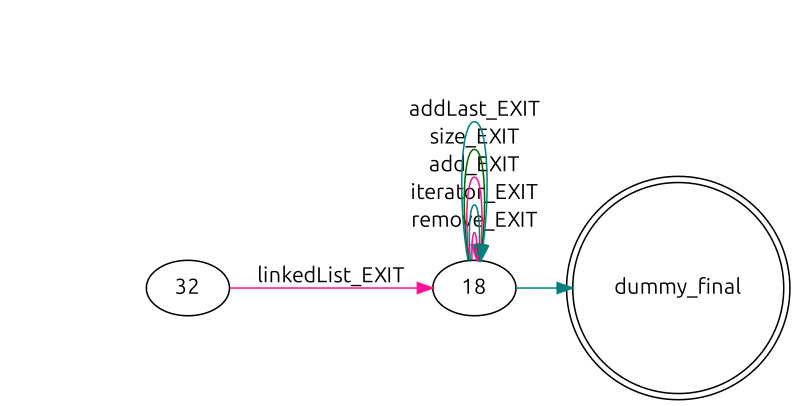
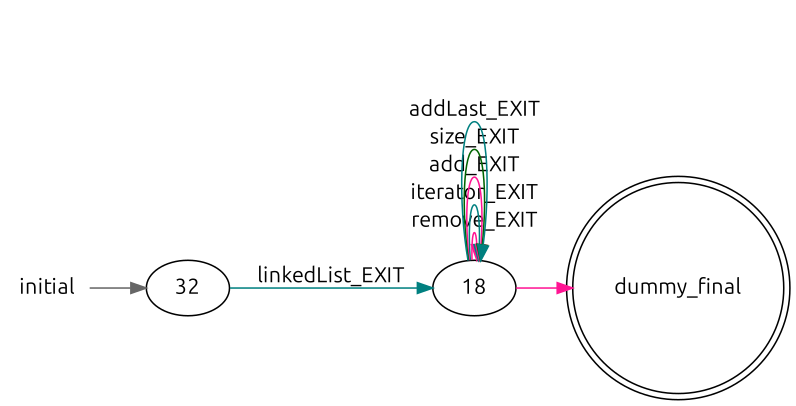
node "initial": added
edge "32" -> "18": color deeppink -> teal
edge "18" -> "dummy_final": color teal -> deeppink
